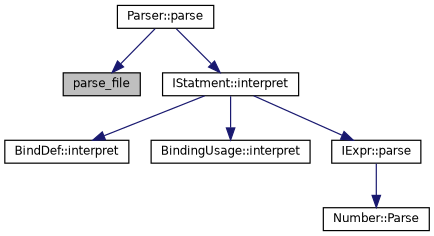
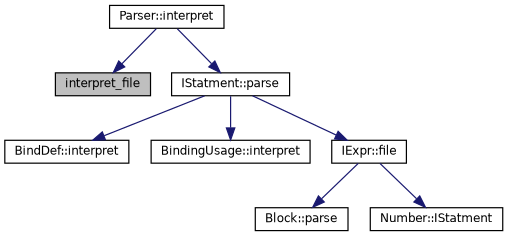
node "Parser::parse": label "Parser::parse" -> "Parser::interpret"
node "parse_file": label "parse_file" -> "interpret_file"
node "IStatment::interpret": label "IStatment::interpret" -> "IStatment::parse"
node "IExpr::parse": label "IExpr::parse" -> "IExpr::file"
node "Block::parse": added
node "Number::Parse": label "Number::Parse" -> "Number::IStatment"
